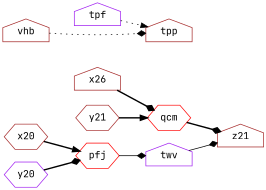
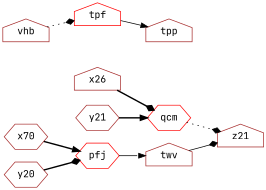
node "tpf": color purple -> red
edge "tpf" -> "tpp": style dotted -> solid
edge "vhb" -> "tpp": now "vhb" -> "tpf"
edge "qcm" -> "z21": style bold -> dotted
node "x20": label "x20" -> "x70"
edge "pfj" -> "twv": arrowhead diamond -> normal
node "twv": color purple -> brown
node "y20": color purple -> brown
